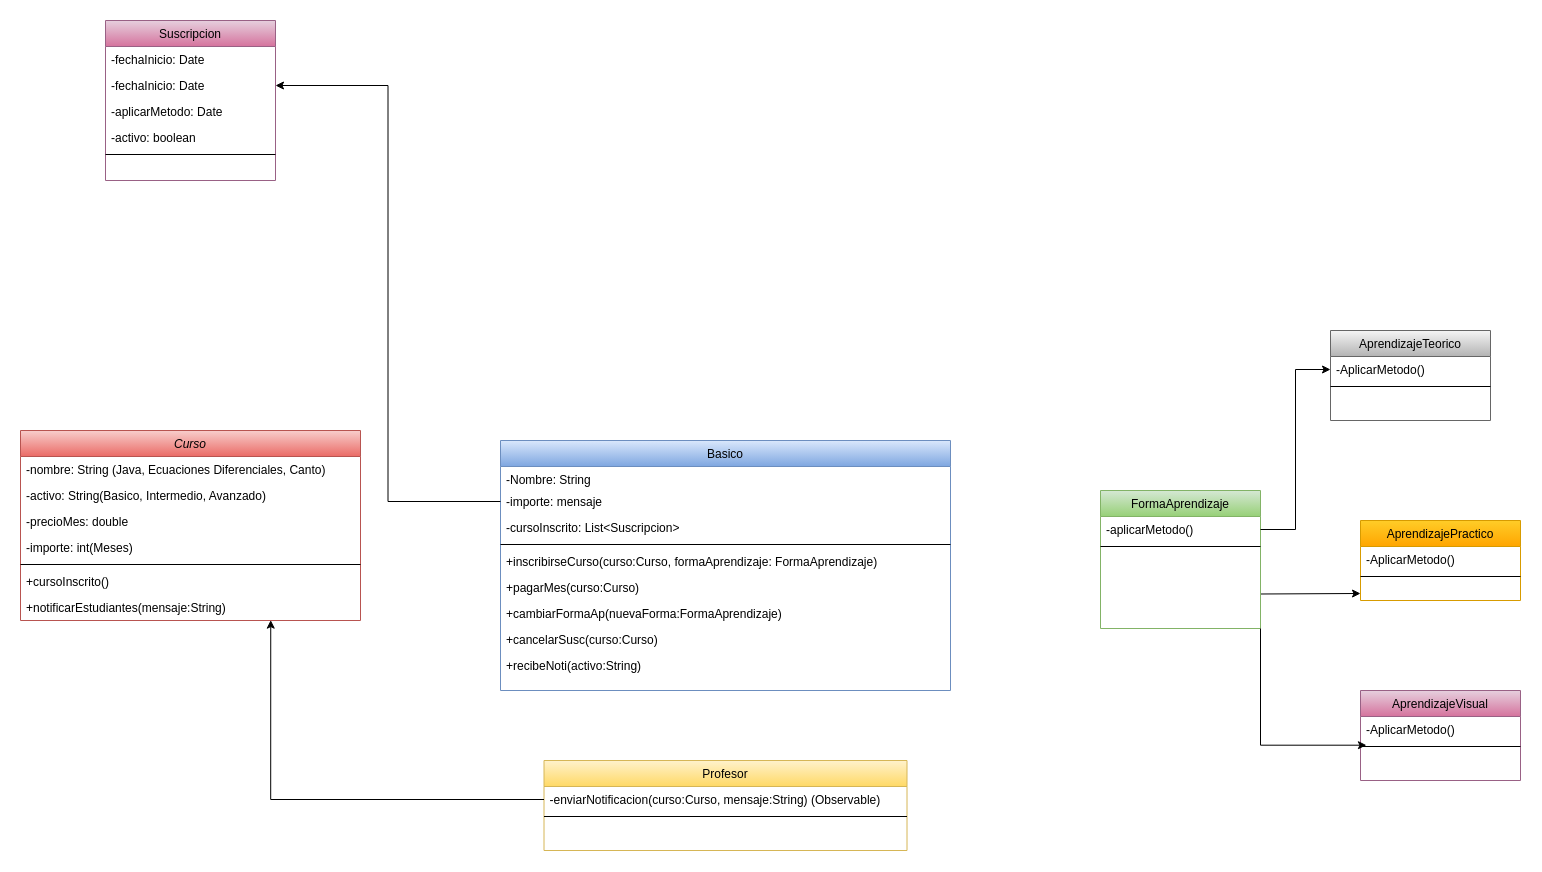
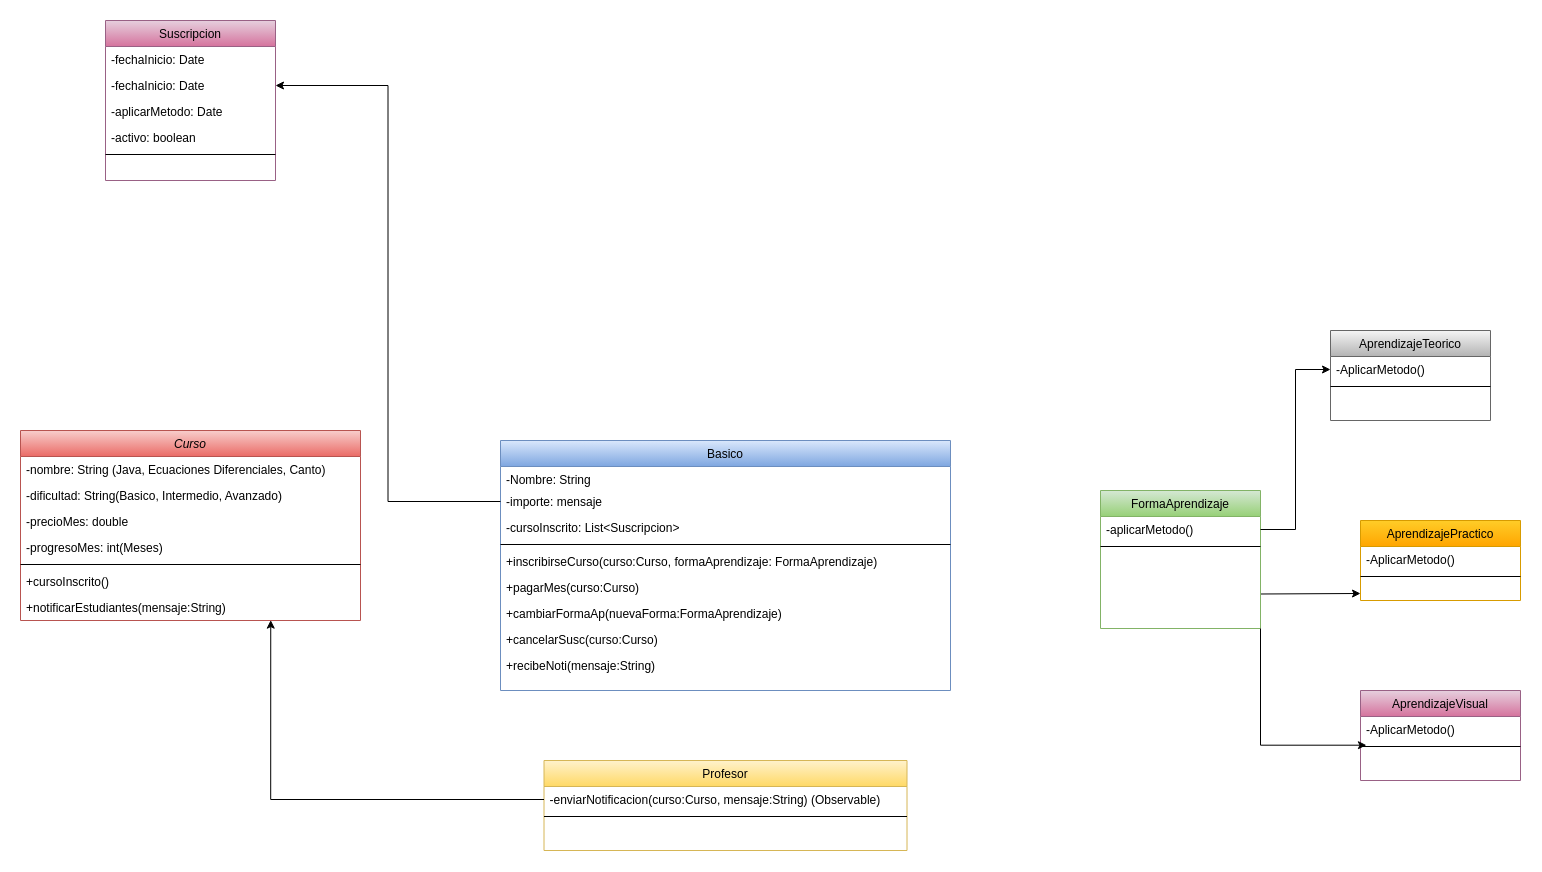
node "-activo: String(Basico, Intermedio, Avanzado)": label "-activo: String(Basico, Intermedio, Avanzado)" -> "-dificultad: String(Basico, Intermedio, Avanzado)"
node "-importe: int(Meses)": label "-importe: int(Meses)" -> "-progresoMes: int(Meses)"
node "+recibeNoti(activo:String)": label "+recibeNoti(activo:String)" -> "+recibeNoti(mensaje:String)"
